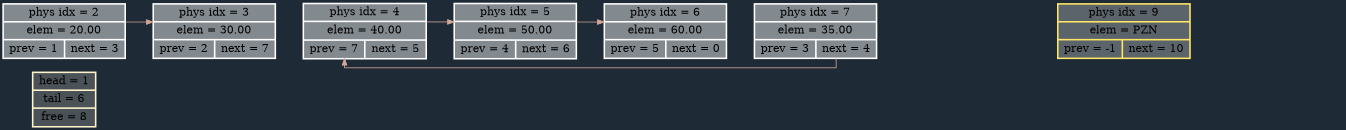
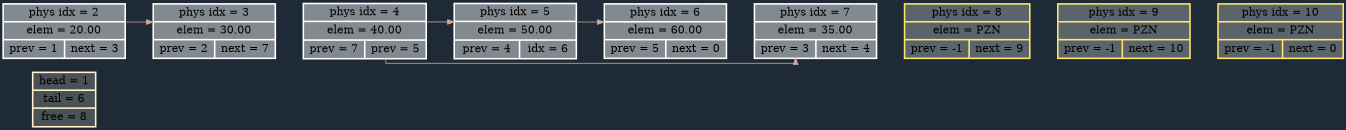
node "phys idx = 8": added
node "phys idx = 10": added
node "phys idx = 4": text "next = 5" -> "prev = 5"
node "phys idx = 5": text "next = 6" -> "idx = 6"
edge "phys idx = 7" -> "phys idx = 4": reversed
